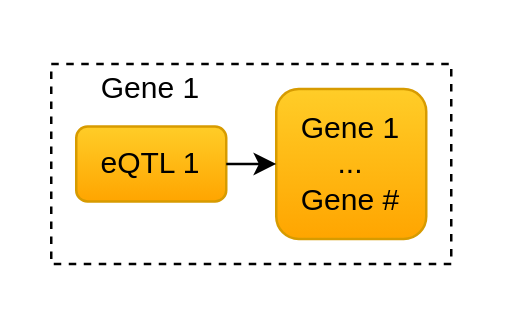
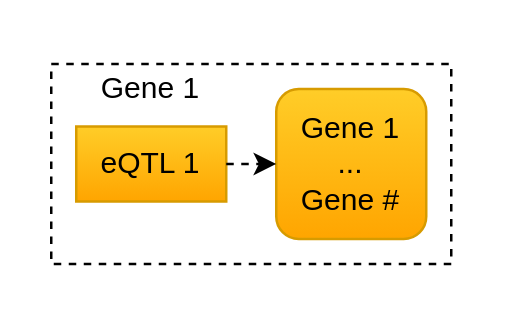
node "eQTL 1": shape rounded rectangle -> rectangle
edge "eQTL 1" -> "Gene 1 ... Gene #": style solid -> dashed
